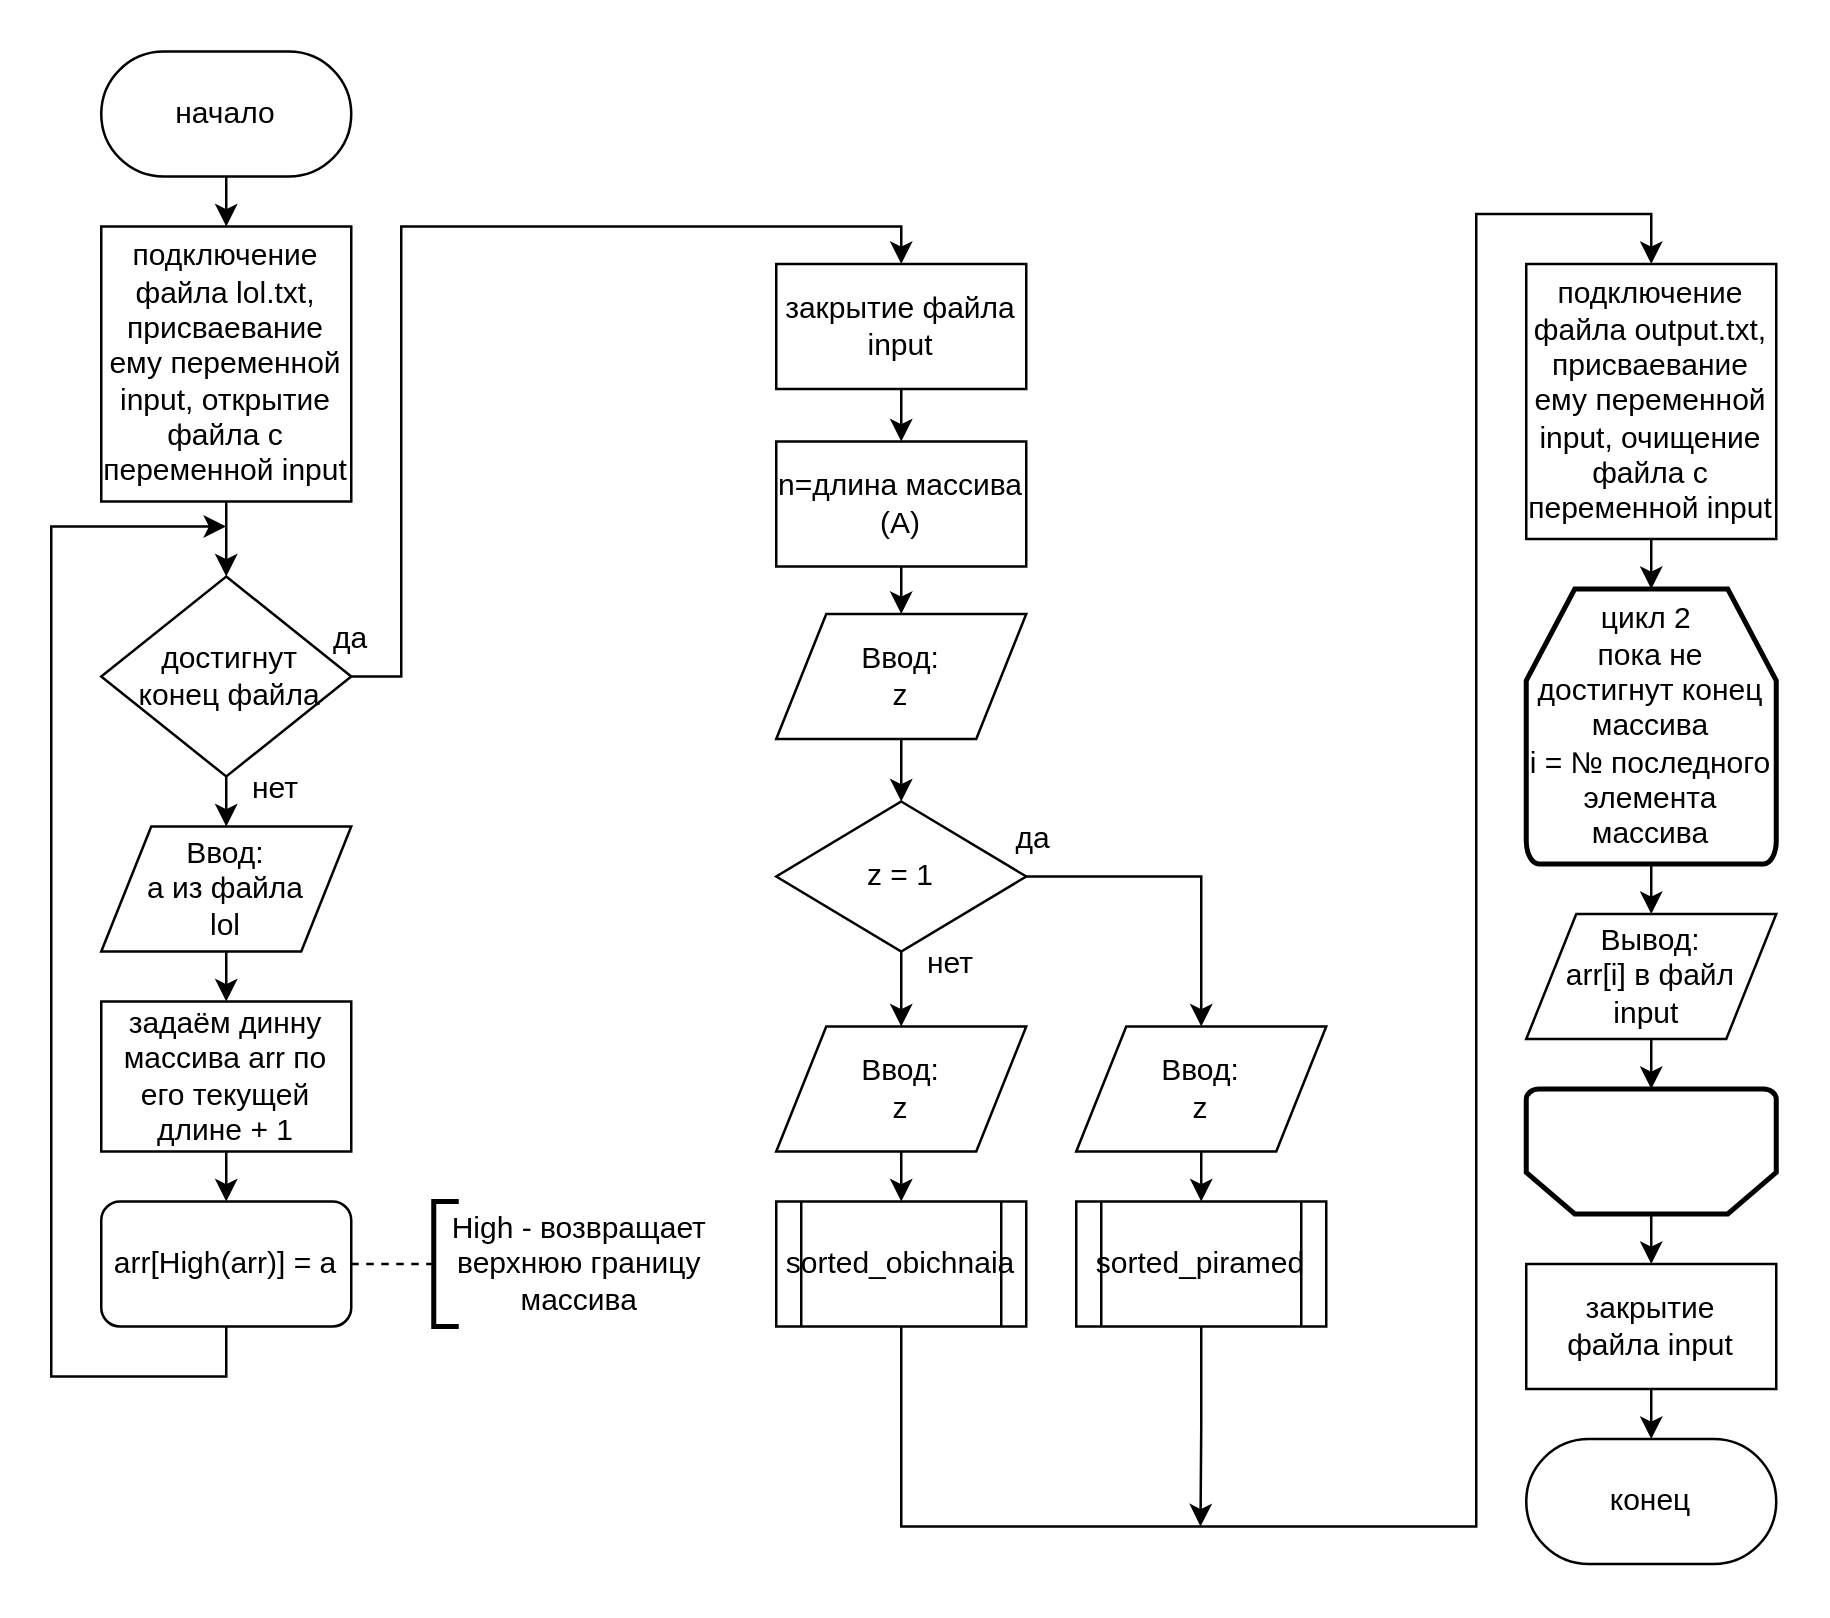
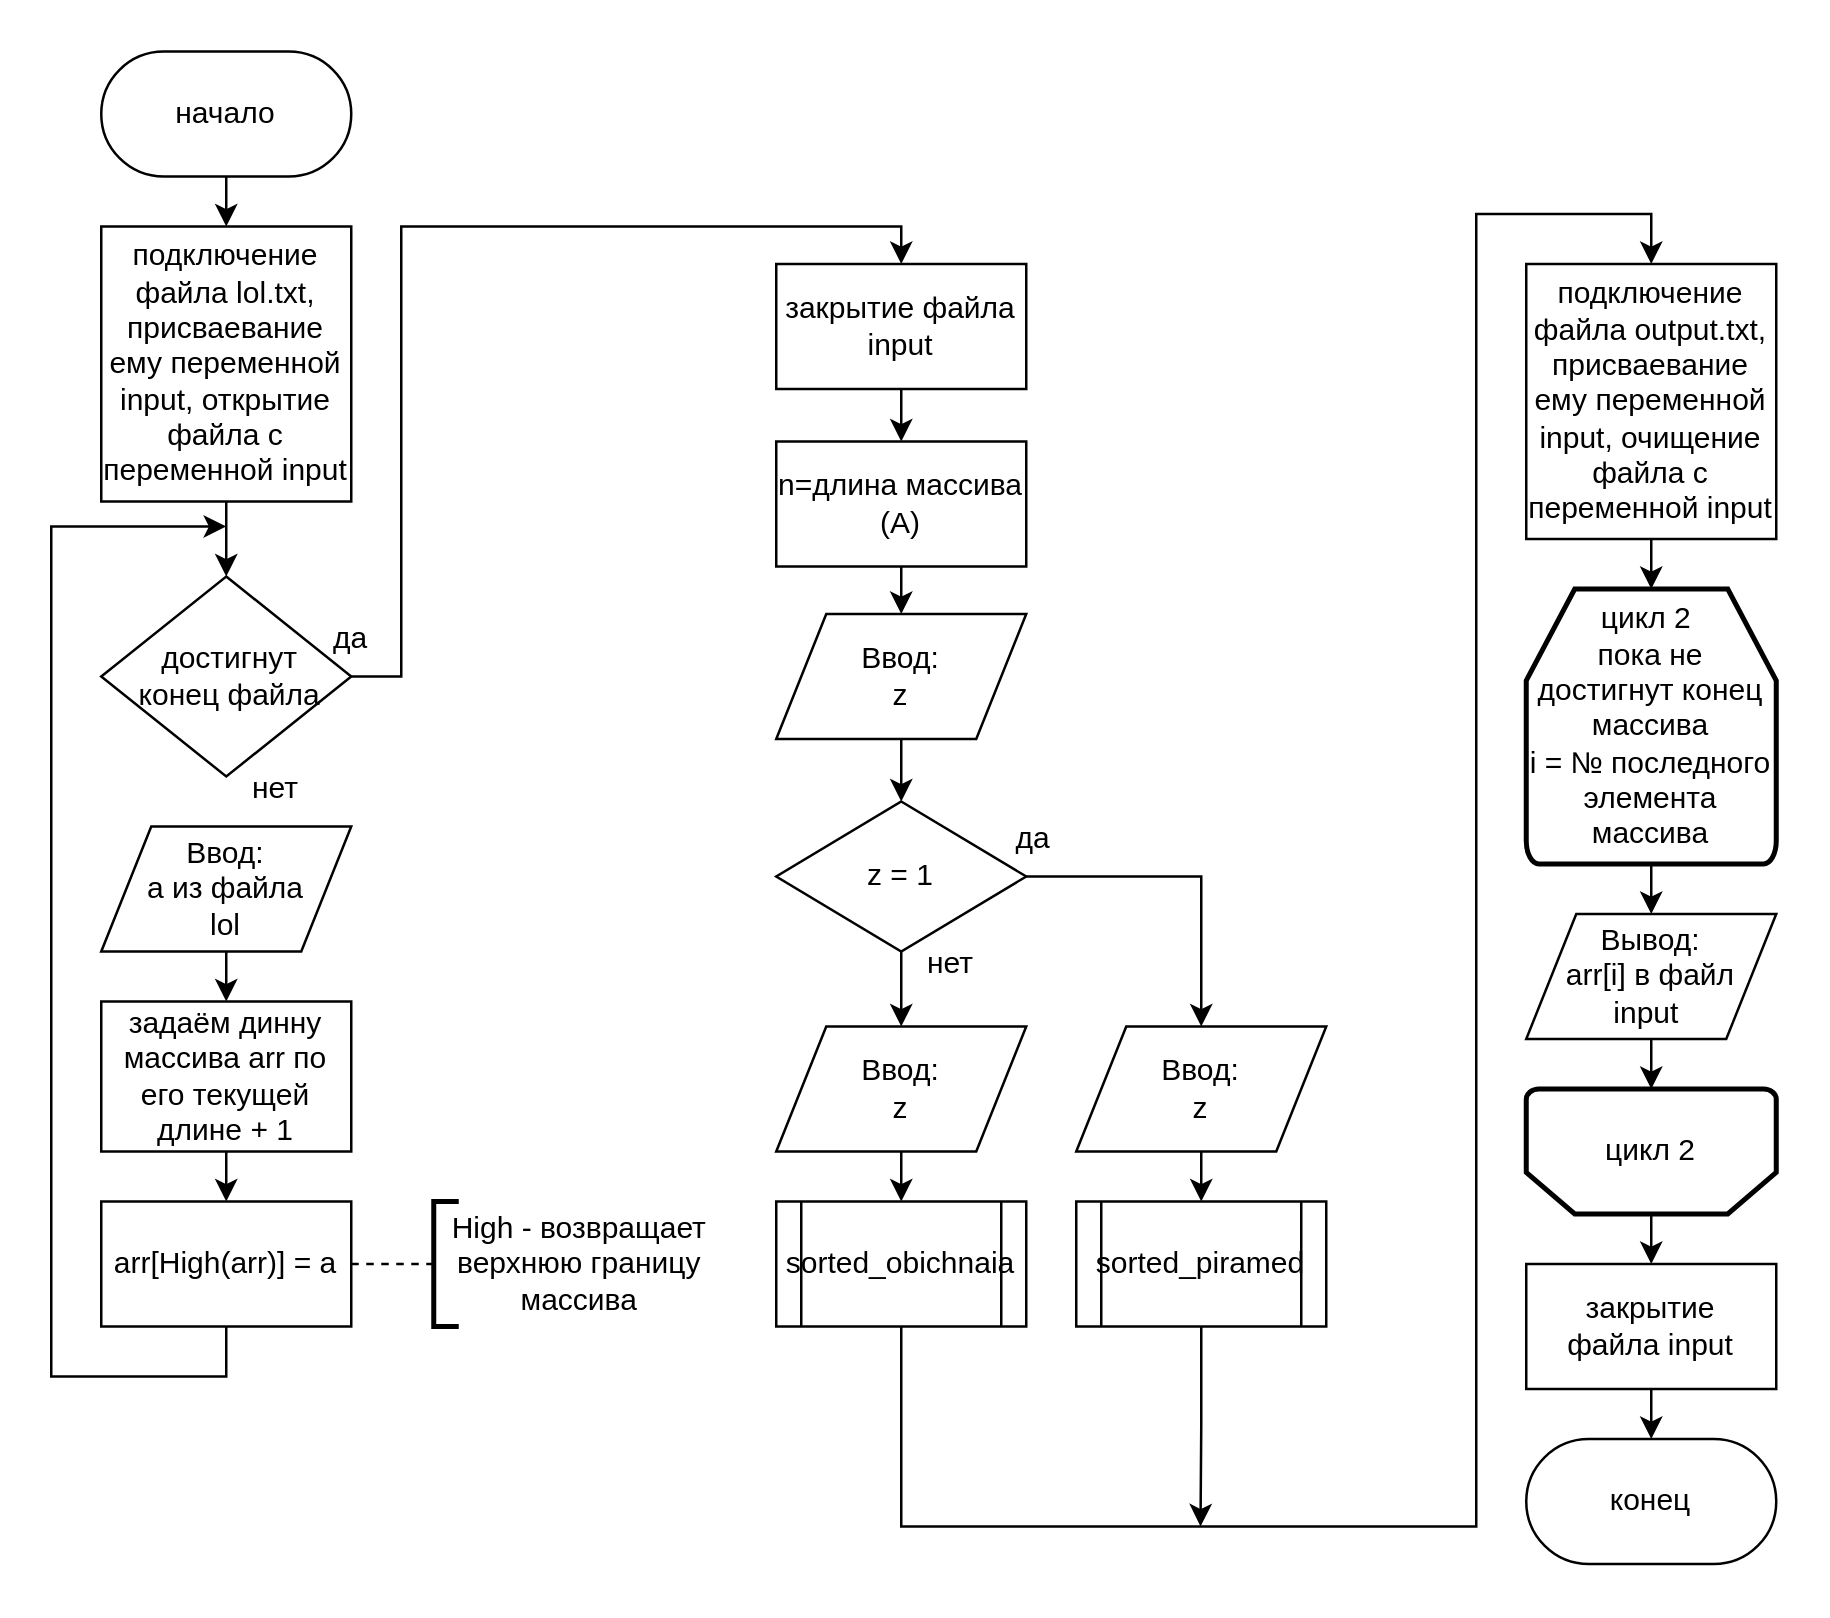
edge "достигнут конец файла" -> "Ввод: a из файла lol": removed
node "цикл 2": added
node "arr[High(arr)] = a": shape rounded rectangle -> rectangle
